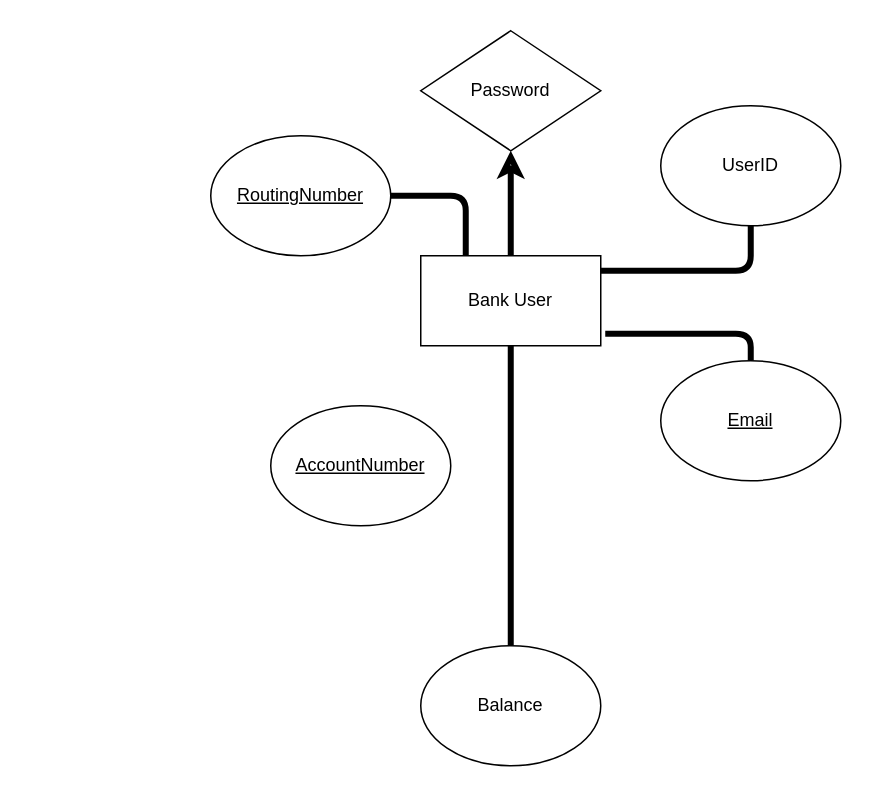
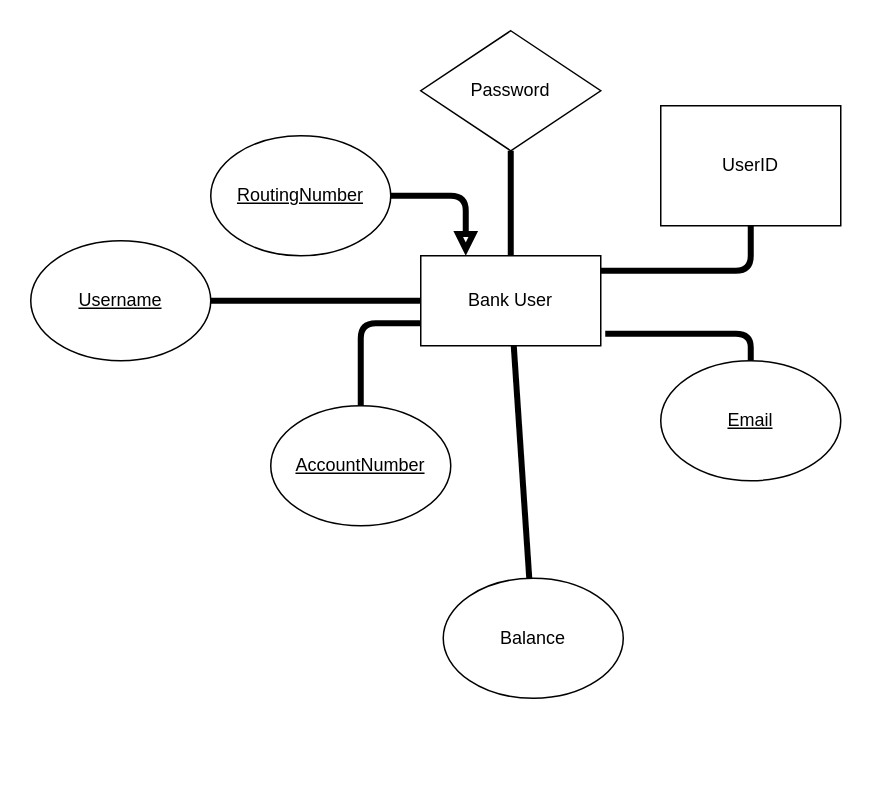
node "UserID": shape ellipse -> rectangle
edge "Bank User" -> "Password": arrowhead classic -> none
edge "RoutingNumber" -- "Bank User": arrowhead none -> block
node "Username": added
edge "Username" -- "Bank User": added
edge "Bank User" -- "AccountNumber": added
node "Balance": moved (511, 706) -> (533, 638)
